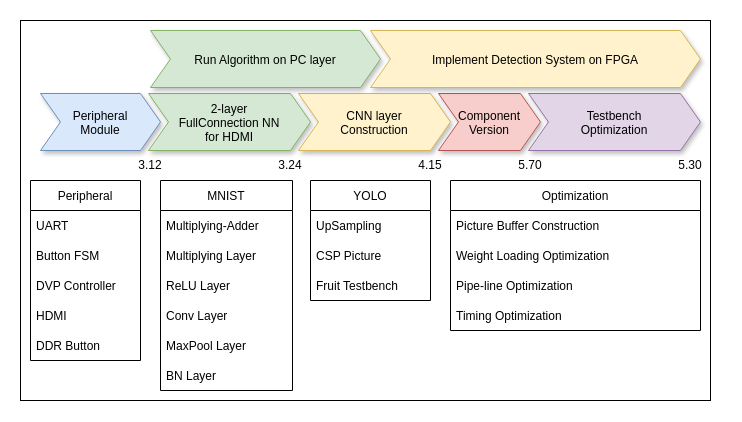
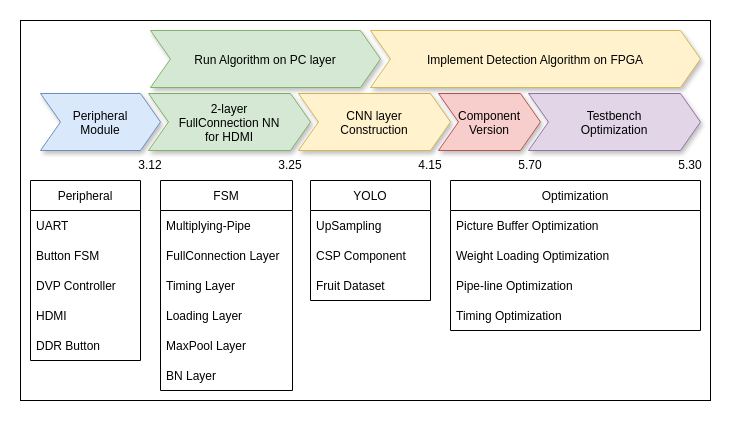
node "Implement Detection System on FPGA": label "Implement Detection System on FPGA" -> "Implement Detection Algorithm on FPGA"
node "3.24": label "3.24" -> "3.25"
node "MNIST": label "MNIST" -> "FSM"
node "Multiplying-Adder": label "Multiplying-Adder" -> "Multiplying-Pipe"
node "Picture Buffer Construction": label "Picture Buffer Construction" -> "Picture Buffer Optimization"
node "Multiplying Layer": label "Multiplying Layer" -> "FullConnection Layer"
node "CSP Picture": label "CSP Picture" -> "CSP Component"
node "ReLU Layer": label "ReLU Layer" -> "Timing Layer"
node "Fruit Testbench": label "Fruit Testbench" -> "Fruit Dataset"
node "Conv Layer": label "Conv Layer" -> "Loading Layer"
